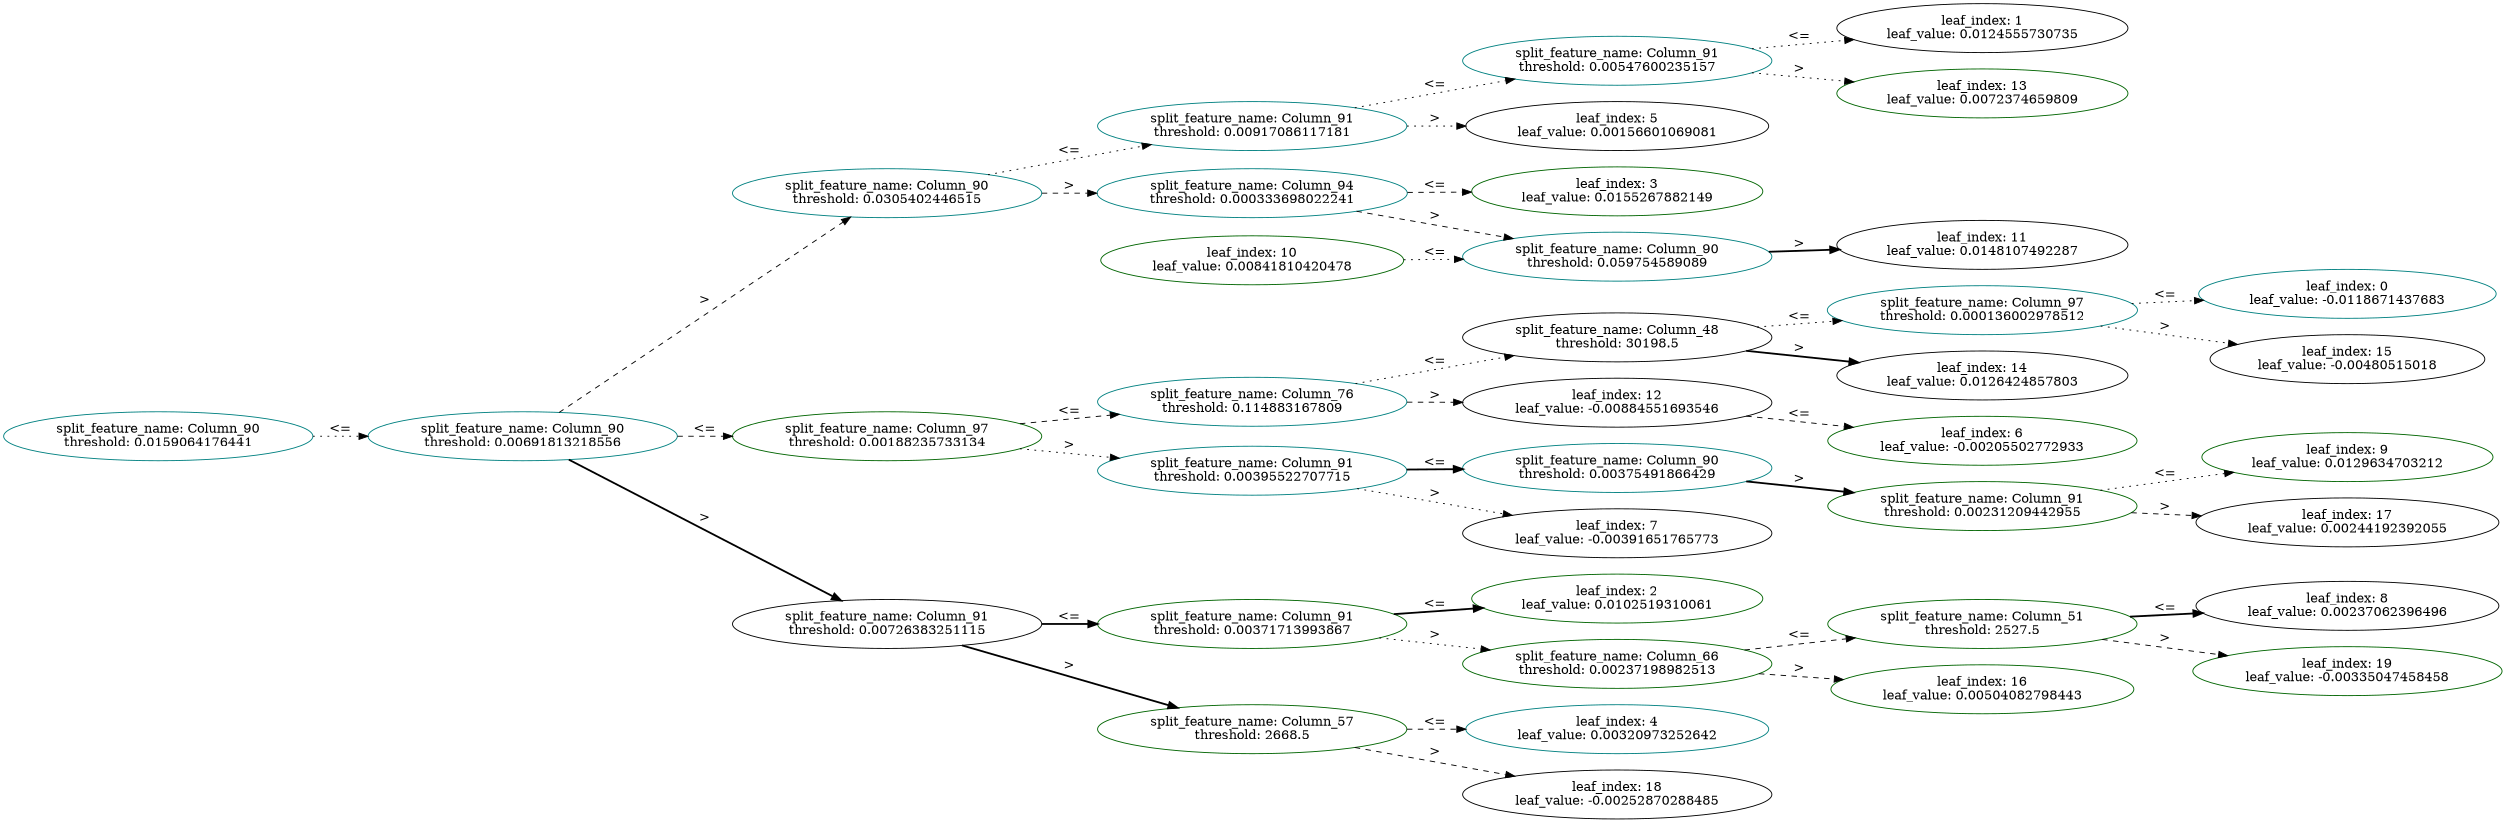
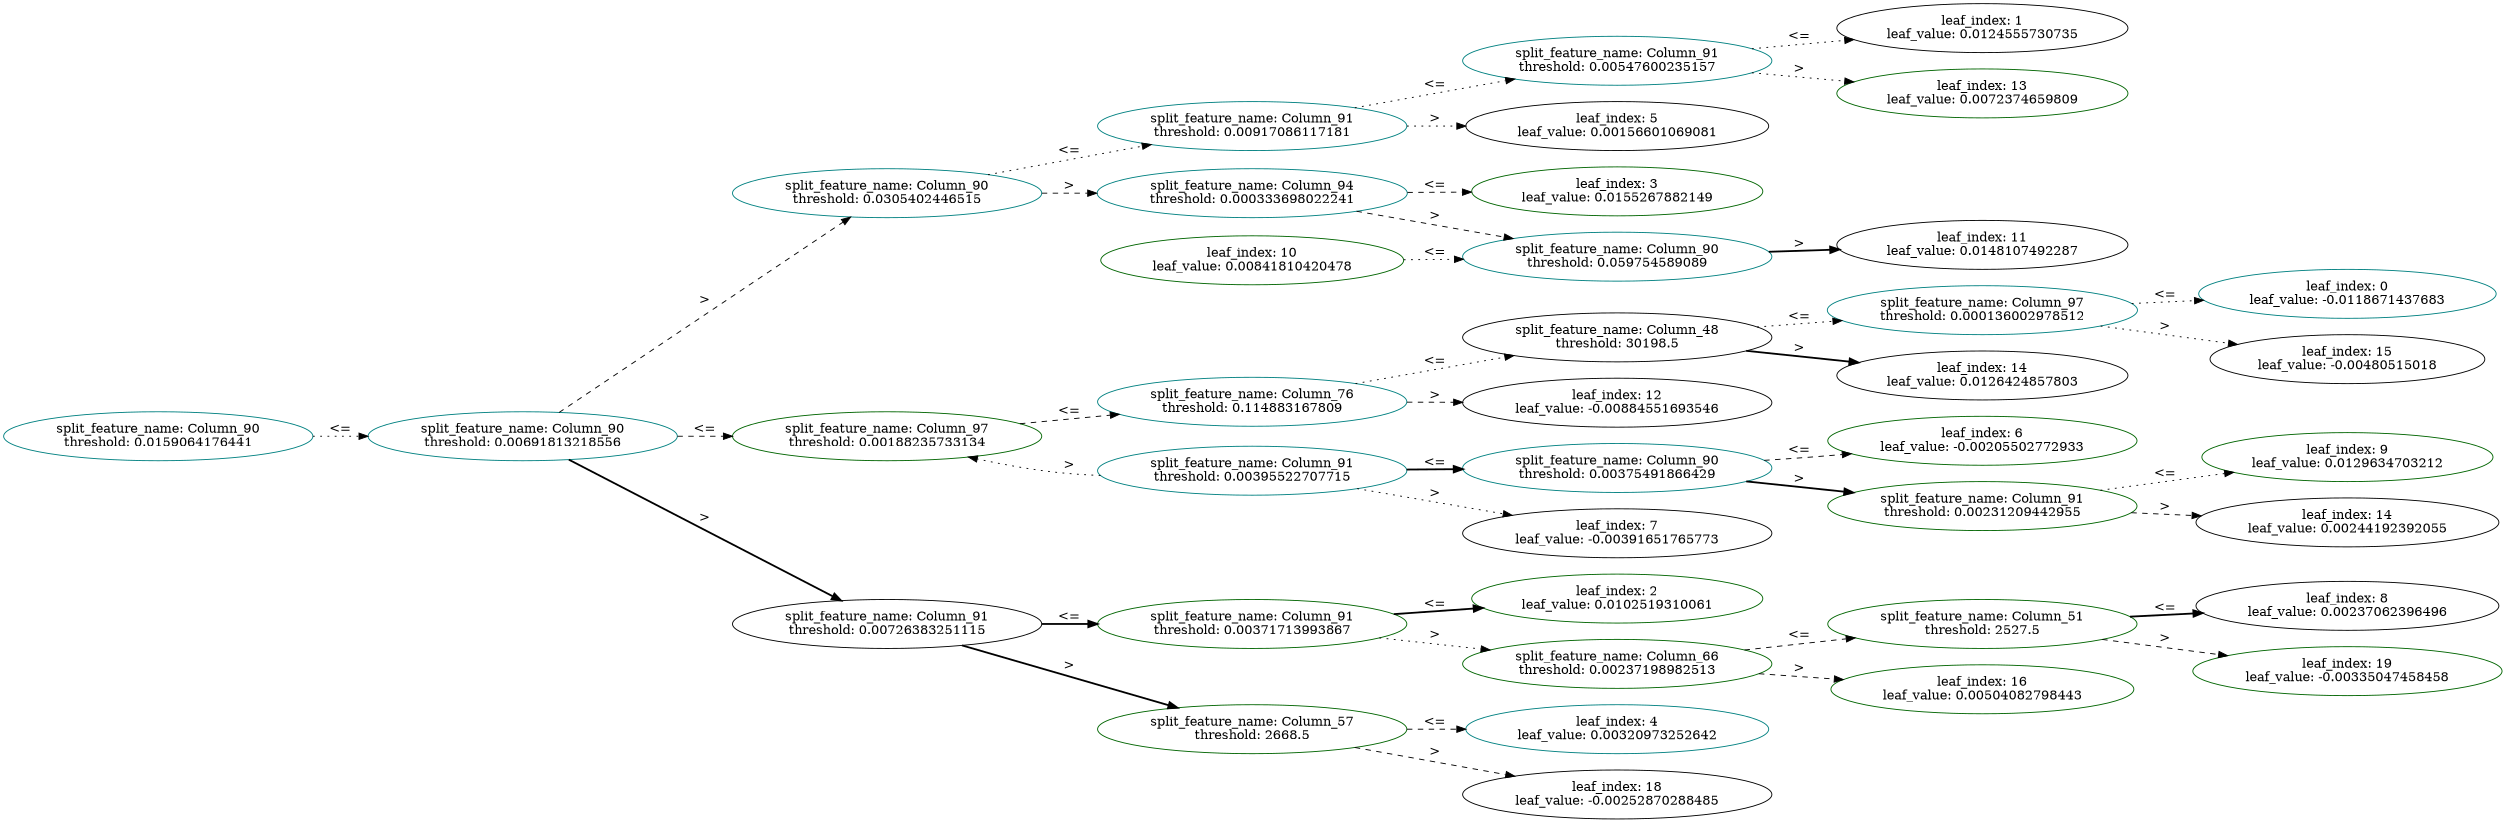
edge "leaf_index: 12 leaf_value: -0.00884551693546" -> "leaf_index: 6 leaf_value: -0.00205502772933": now "split_feature_name: Column_90 threshold: 0.00375491866429" -> "leaf_index: 6 leaf_value: -0.00205502772933"
edge "split_feature_name: Column_97 threshold: 0.00188235733134" -> "split_feature_name: Column_91 threshold: 0.00395522707715": reversed
node "leaf_index: 17 leaf_value: 0.00244192392055": label "leaf_index: 17 leaf_value: 0.00244192392055" -> "leaf_index: 14 leaf_value: 0.00244192392055"
